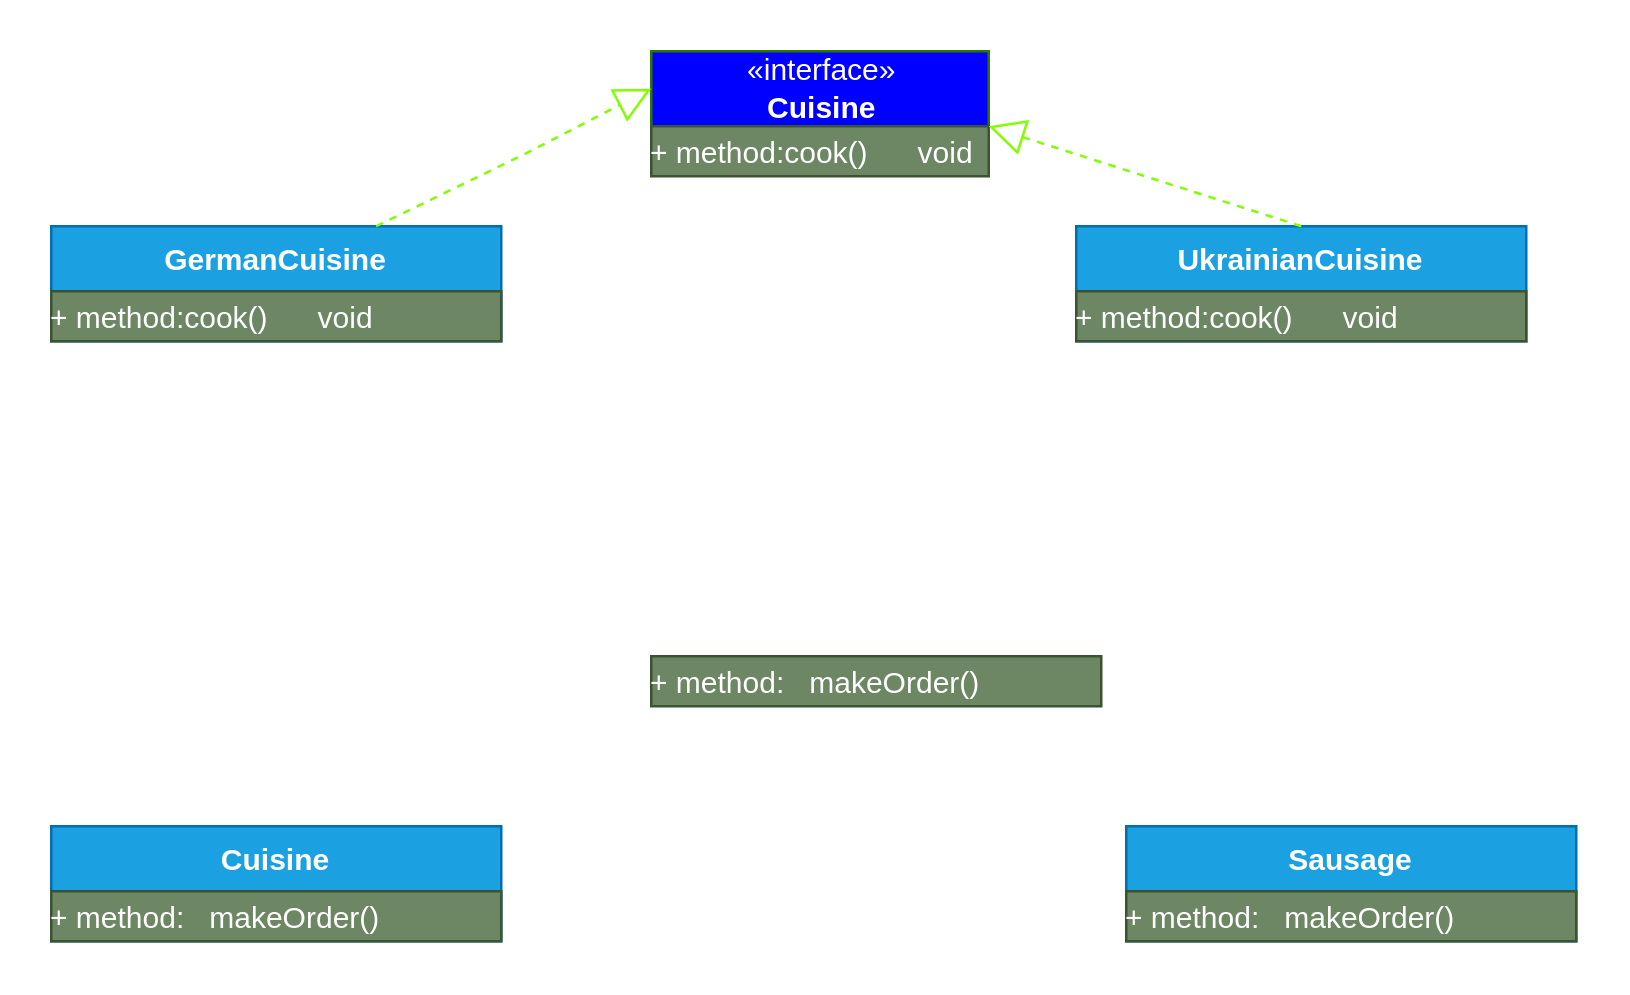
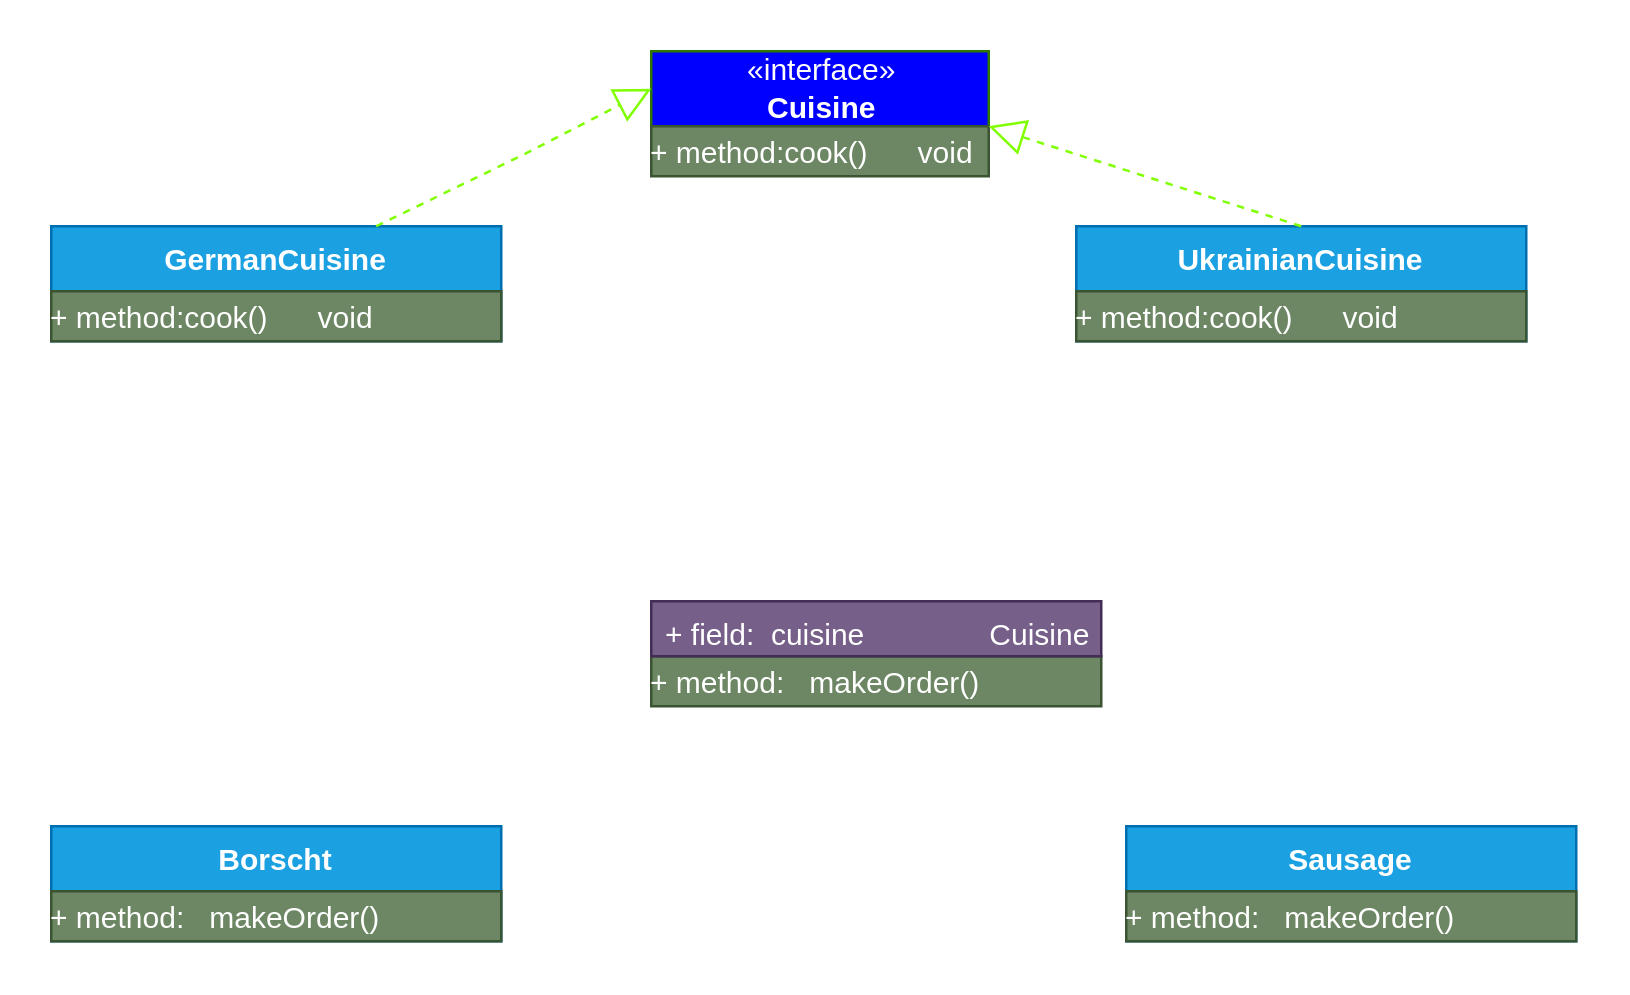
node "+ field: cuisine Cuisine": added
node "Cuisine": label "Cuisine" -> "Borscht"
